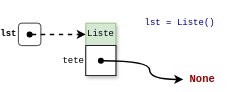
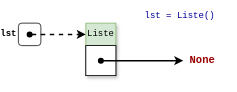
node "lst = Liste()": moved (180, 23) -> (180, 15)
node "tete": removed
node "None": moved (202, 79) -> (202, 60)
